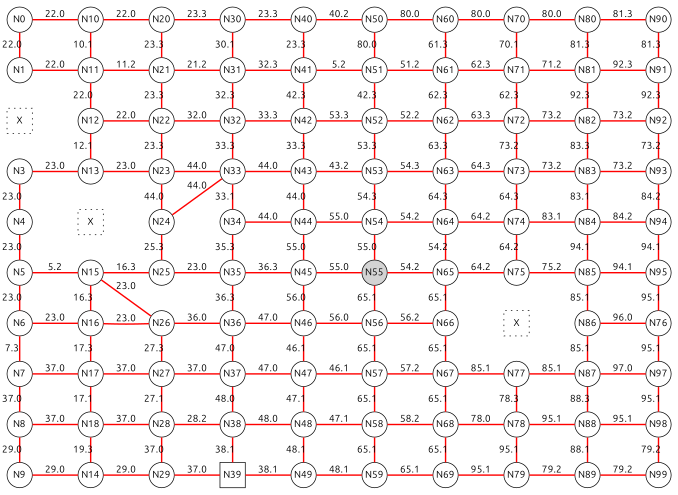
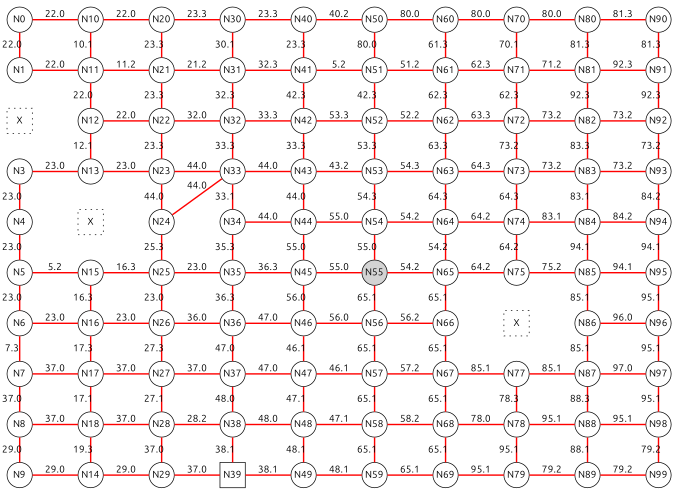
edge "N15" -- "N26": now "N25" -- "N26"
node "N76": label "N76" -> "N96"
